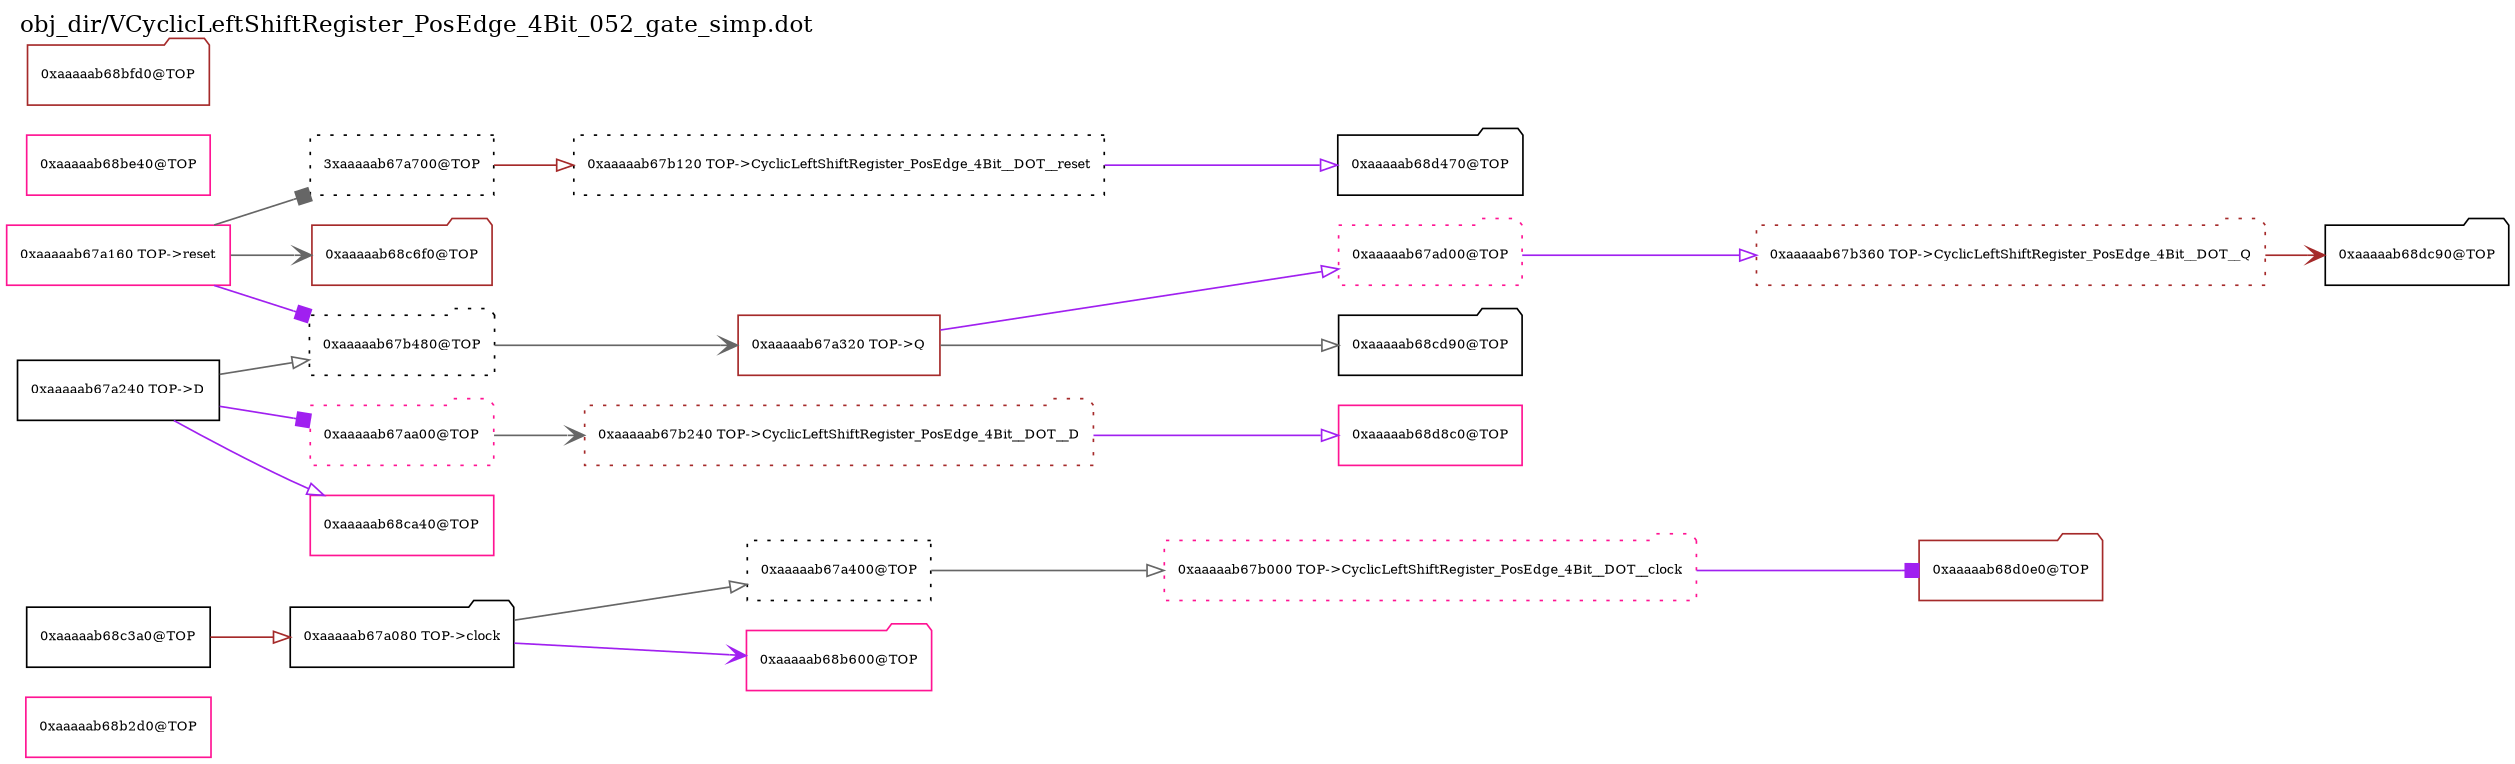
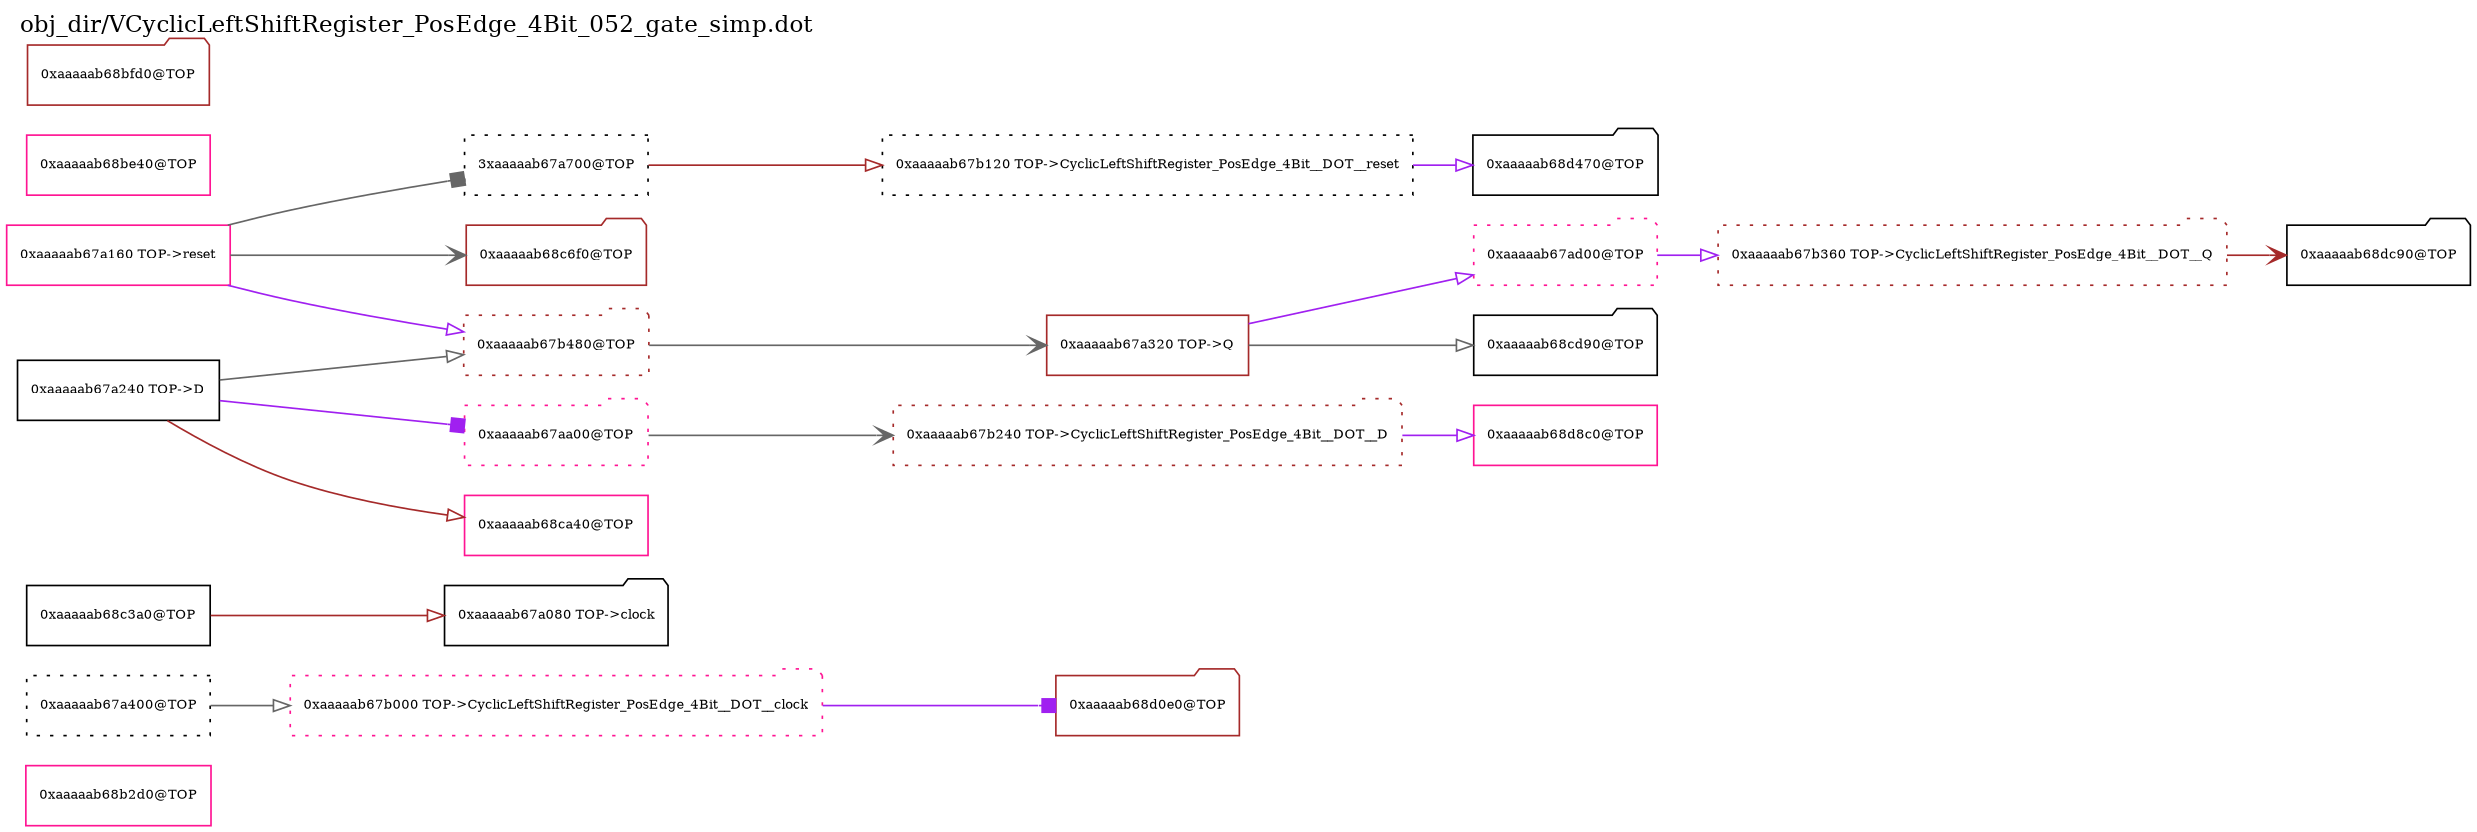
edge "0xaaaaab67a160 TOP->reset" -> "0xaaaaab67b480@TOP": arrowhead box -> onormal
node "0xaaaaab67b480@TOP": color black -> brown
edge "0xaaaaab67a240 TOP->D" -> "0xaaaaab68ca40@TOP": color purple -> brown
edge "0xaaaaab67a080 TOP->clock" -> "0xaaaaab67a400@TOP": removed
node "0xaaaaab68b600@TOP": removed
